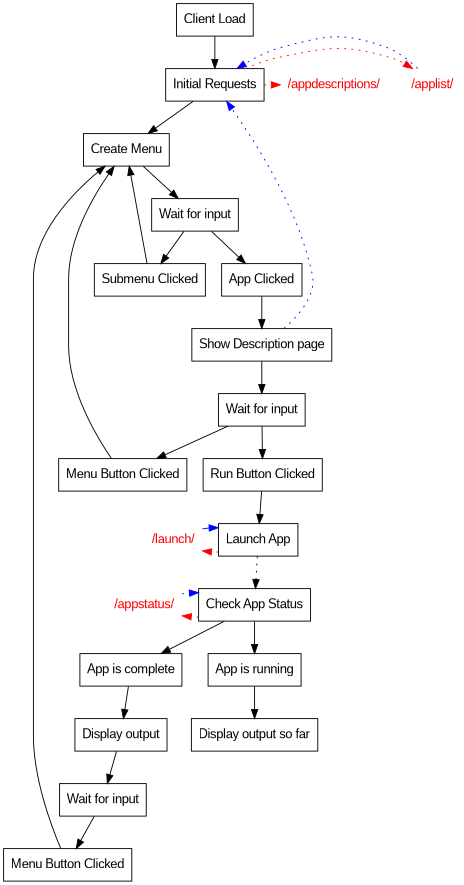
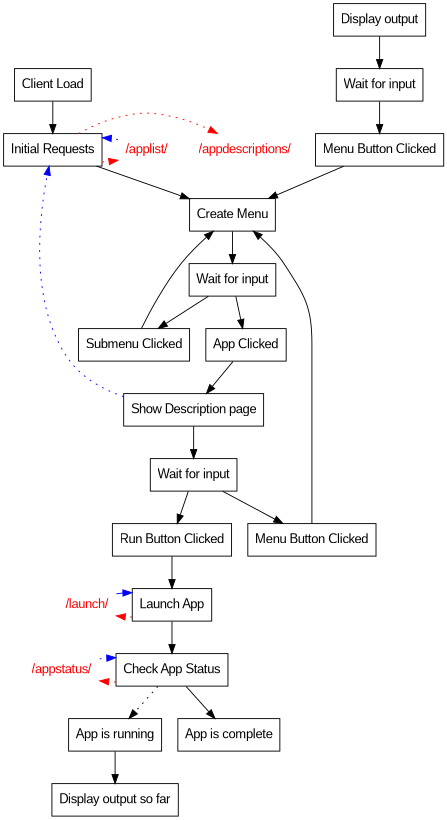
edge "Launch App" -> "Check App Status": style dotted -> solid
edge "Check App Status" -> "App is running": style solid -> dotted
edge "App is complete" -> "Display output": removed
